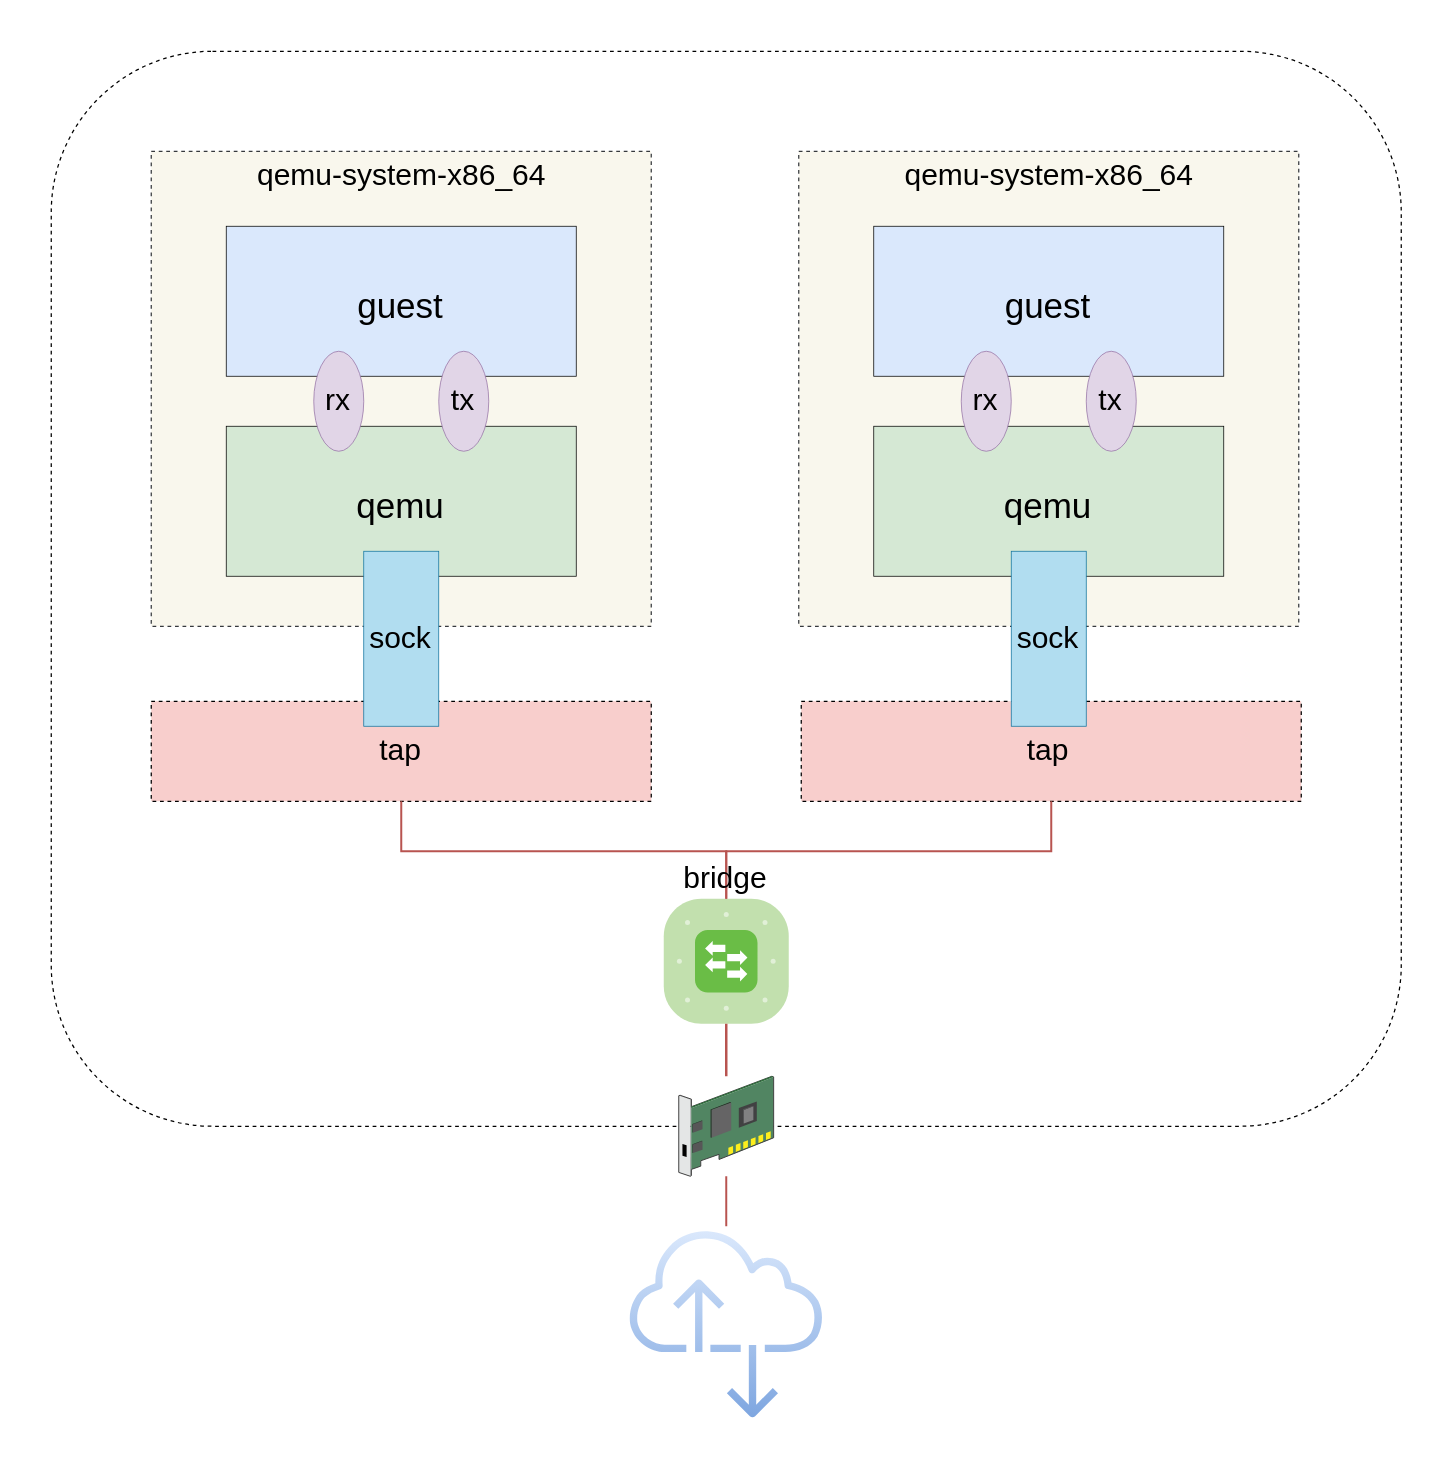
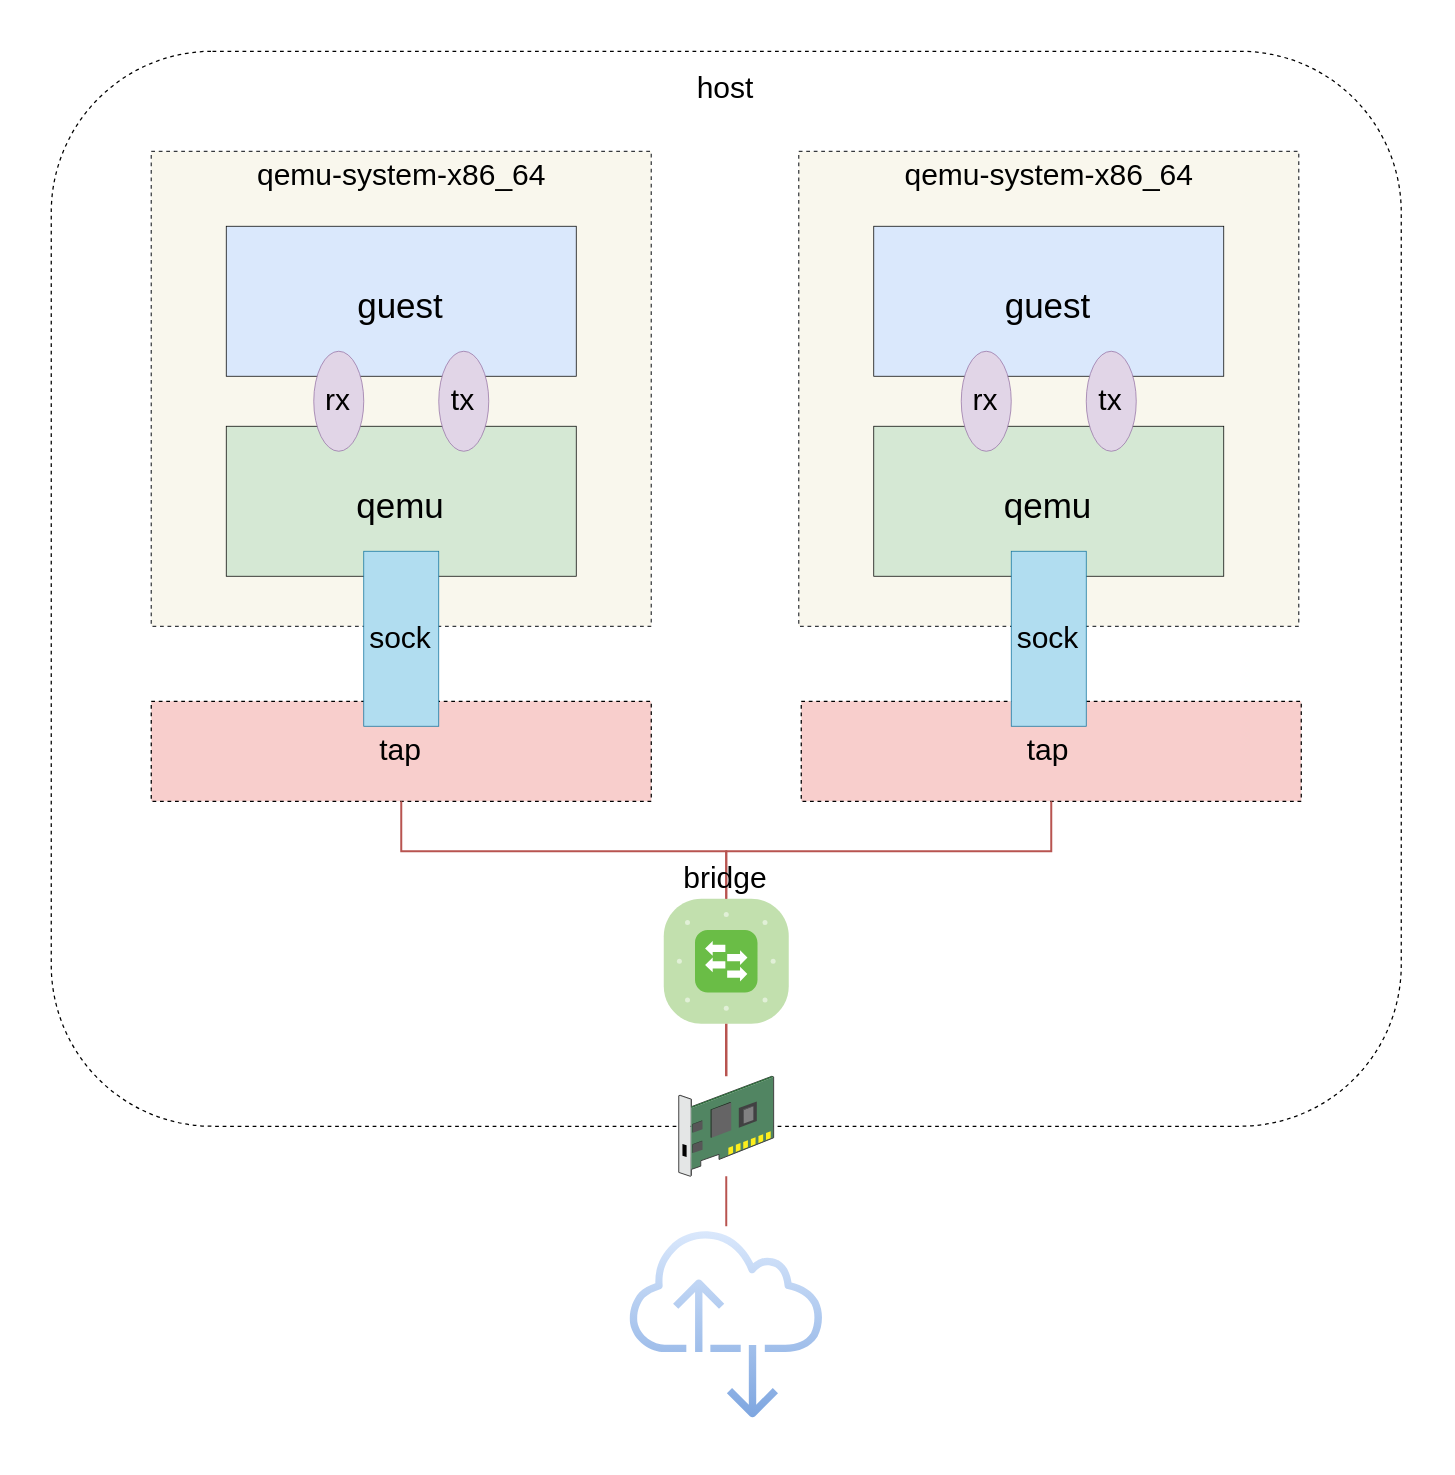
node "host": added
